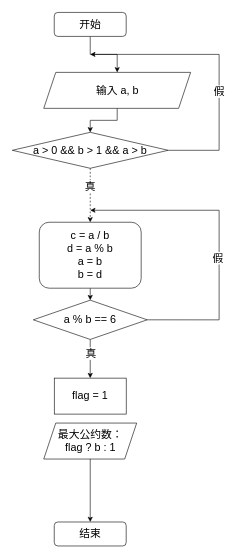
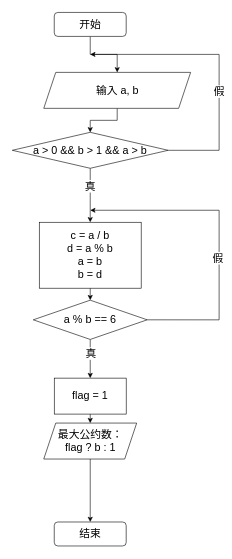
edge "a > 0 && b > 1 && a > b" -> "c = a / b d = a % b a = b b = d": style dashed -> solid
node "c = a / b d = a % b a = b b = d": shape rounded rectangle -> rectangle
edge "flag = 1" -> "最大公约数：flag ? b : 1": added
